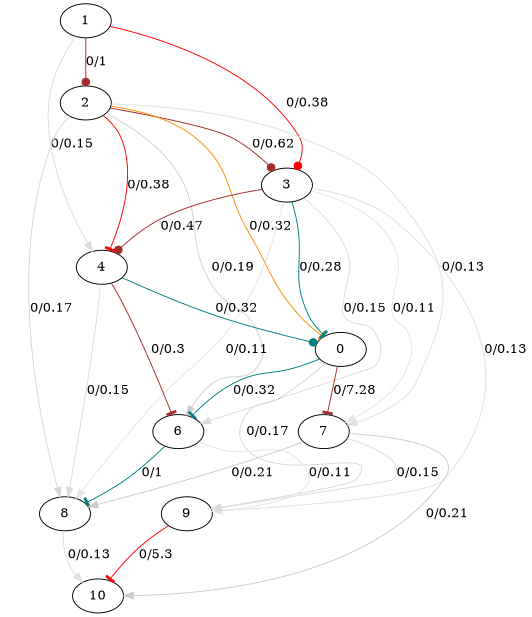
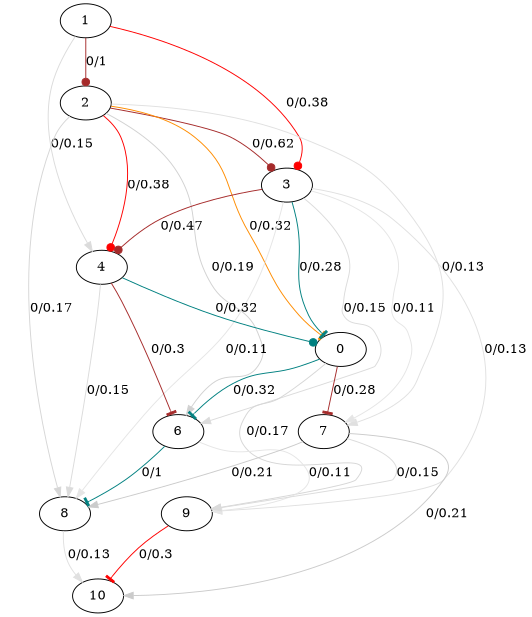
edge "2" -> "4": arrowhead tee -> dot
edge "0" -> "7": label "0/7.28" -> "0/0.28"
edge "9" -> "10": label "0/5.3" -> "0/0.3"
